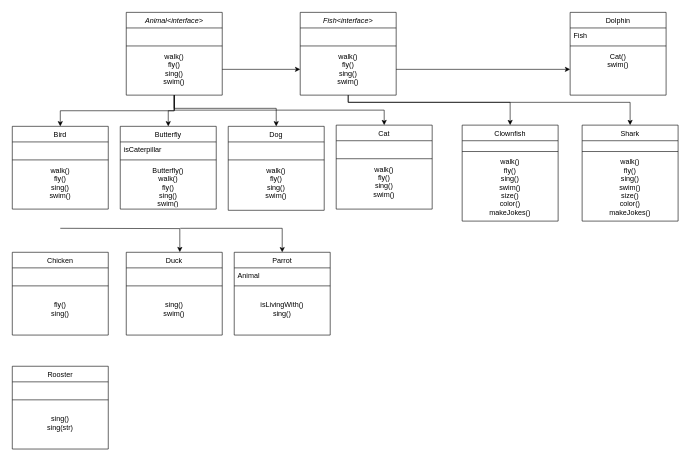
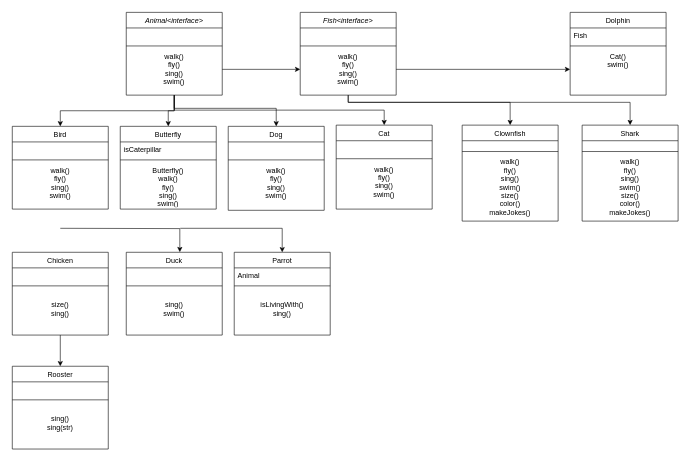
node "fly() sing()": label "fly() sing()" -> "size() sing()"
edge "Chicken" -> "Rooster": added
